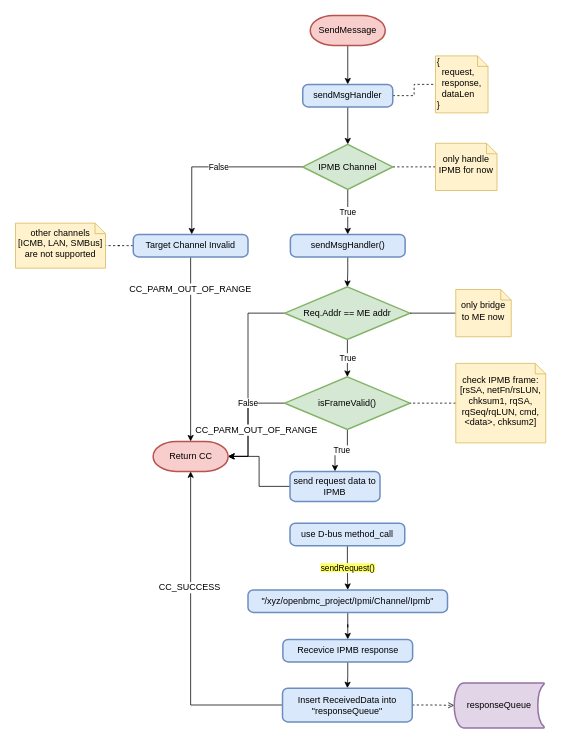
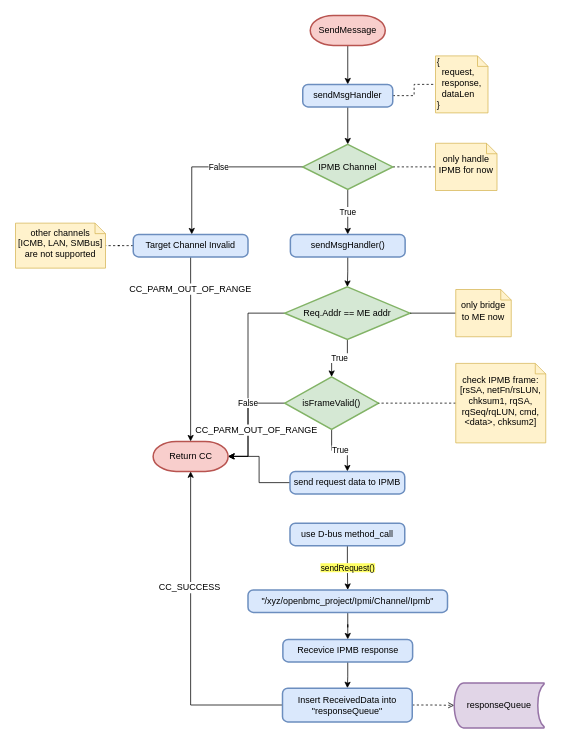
node "isFrameValid()": size 125x53 -> 94x53
node "send request data to IPMB": size 90x30 -> 115x23
